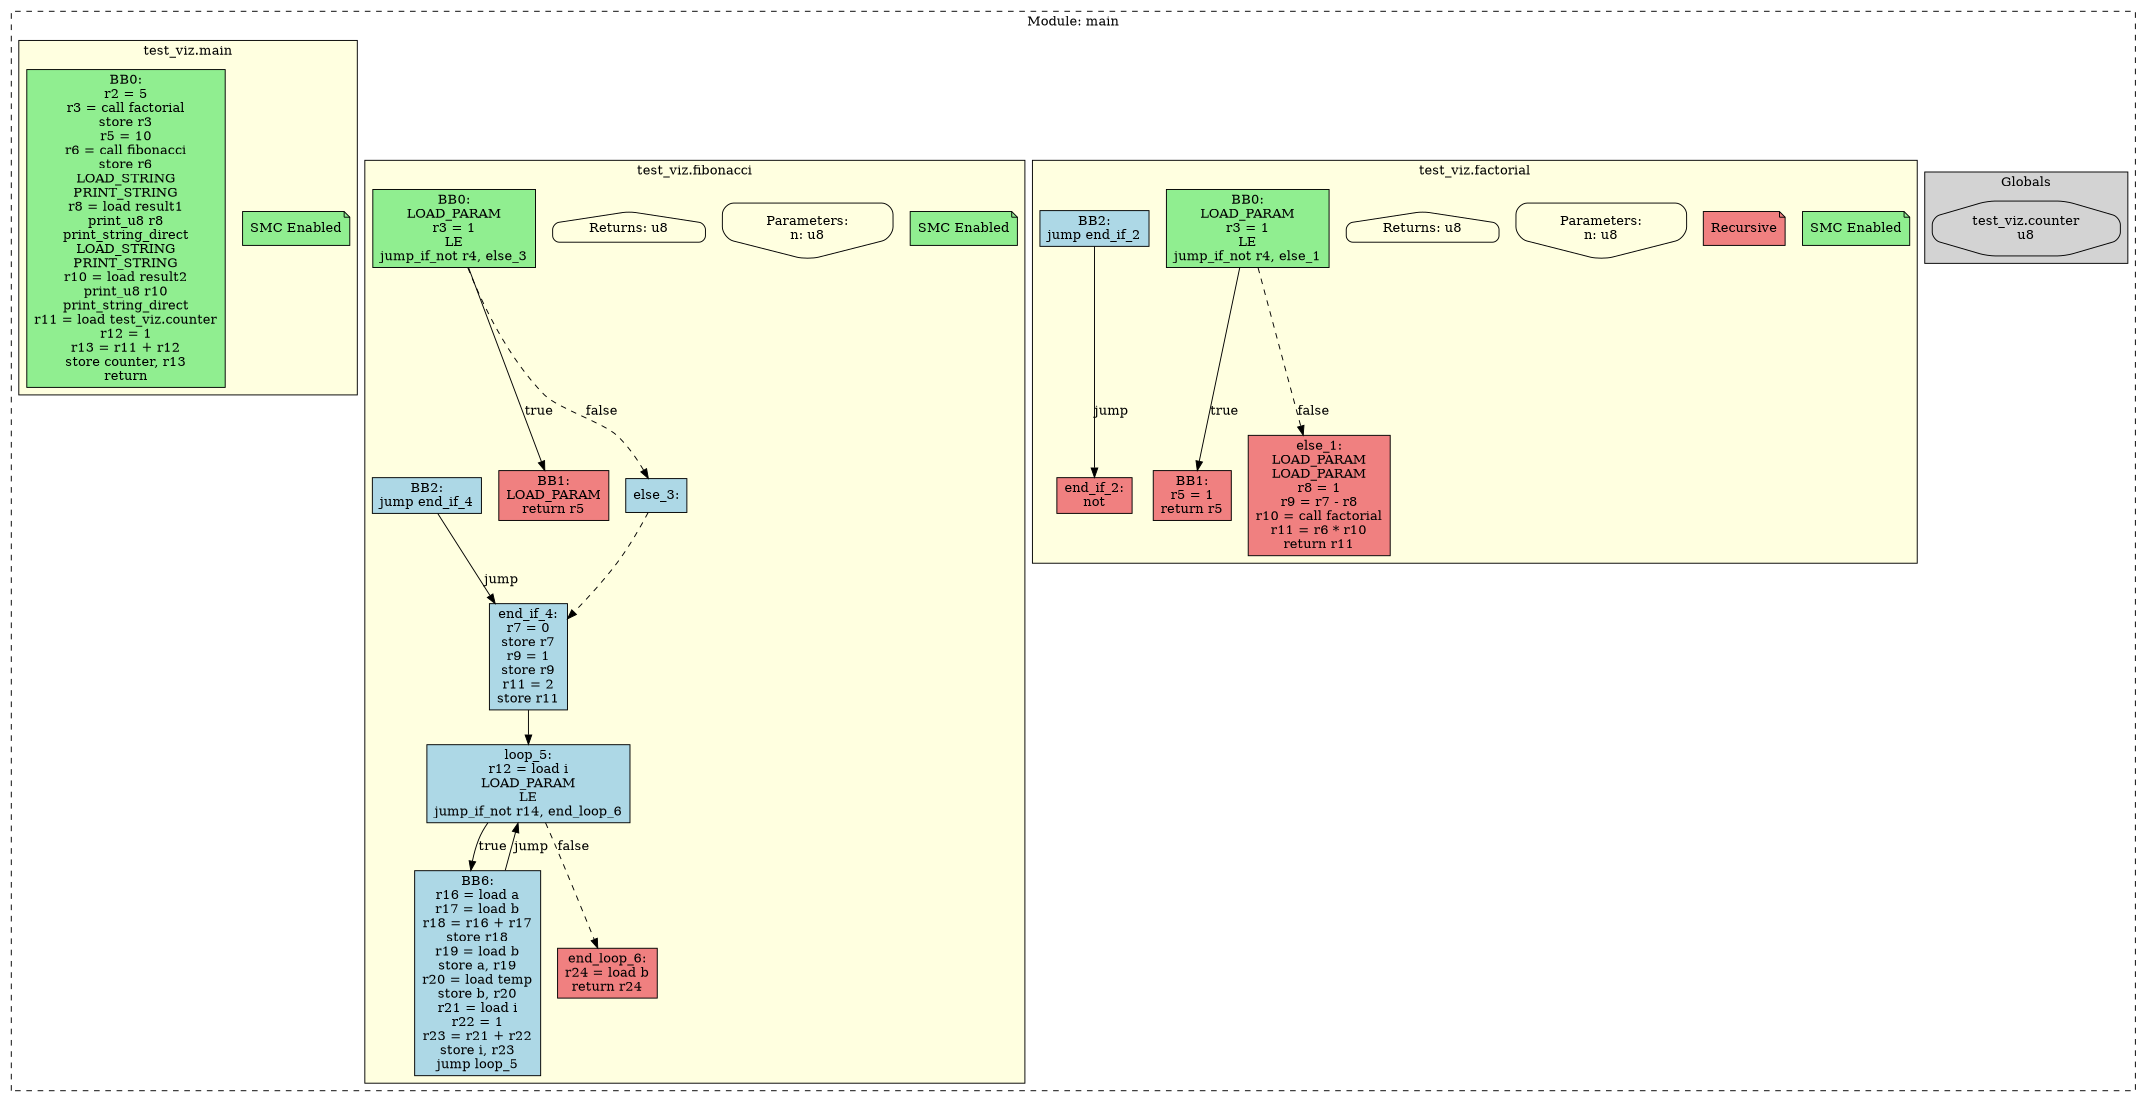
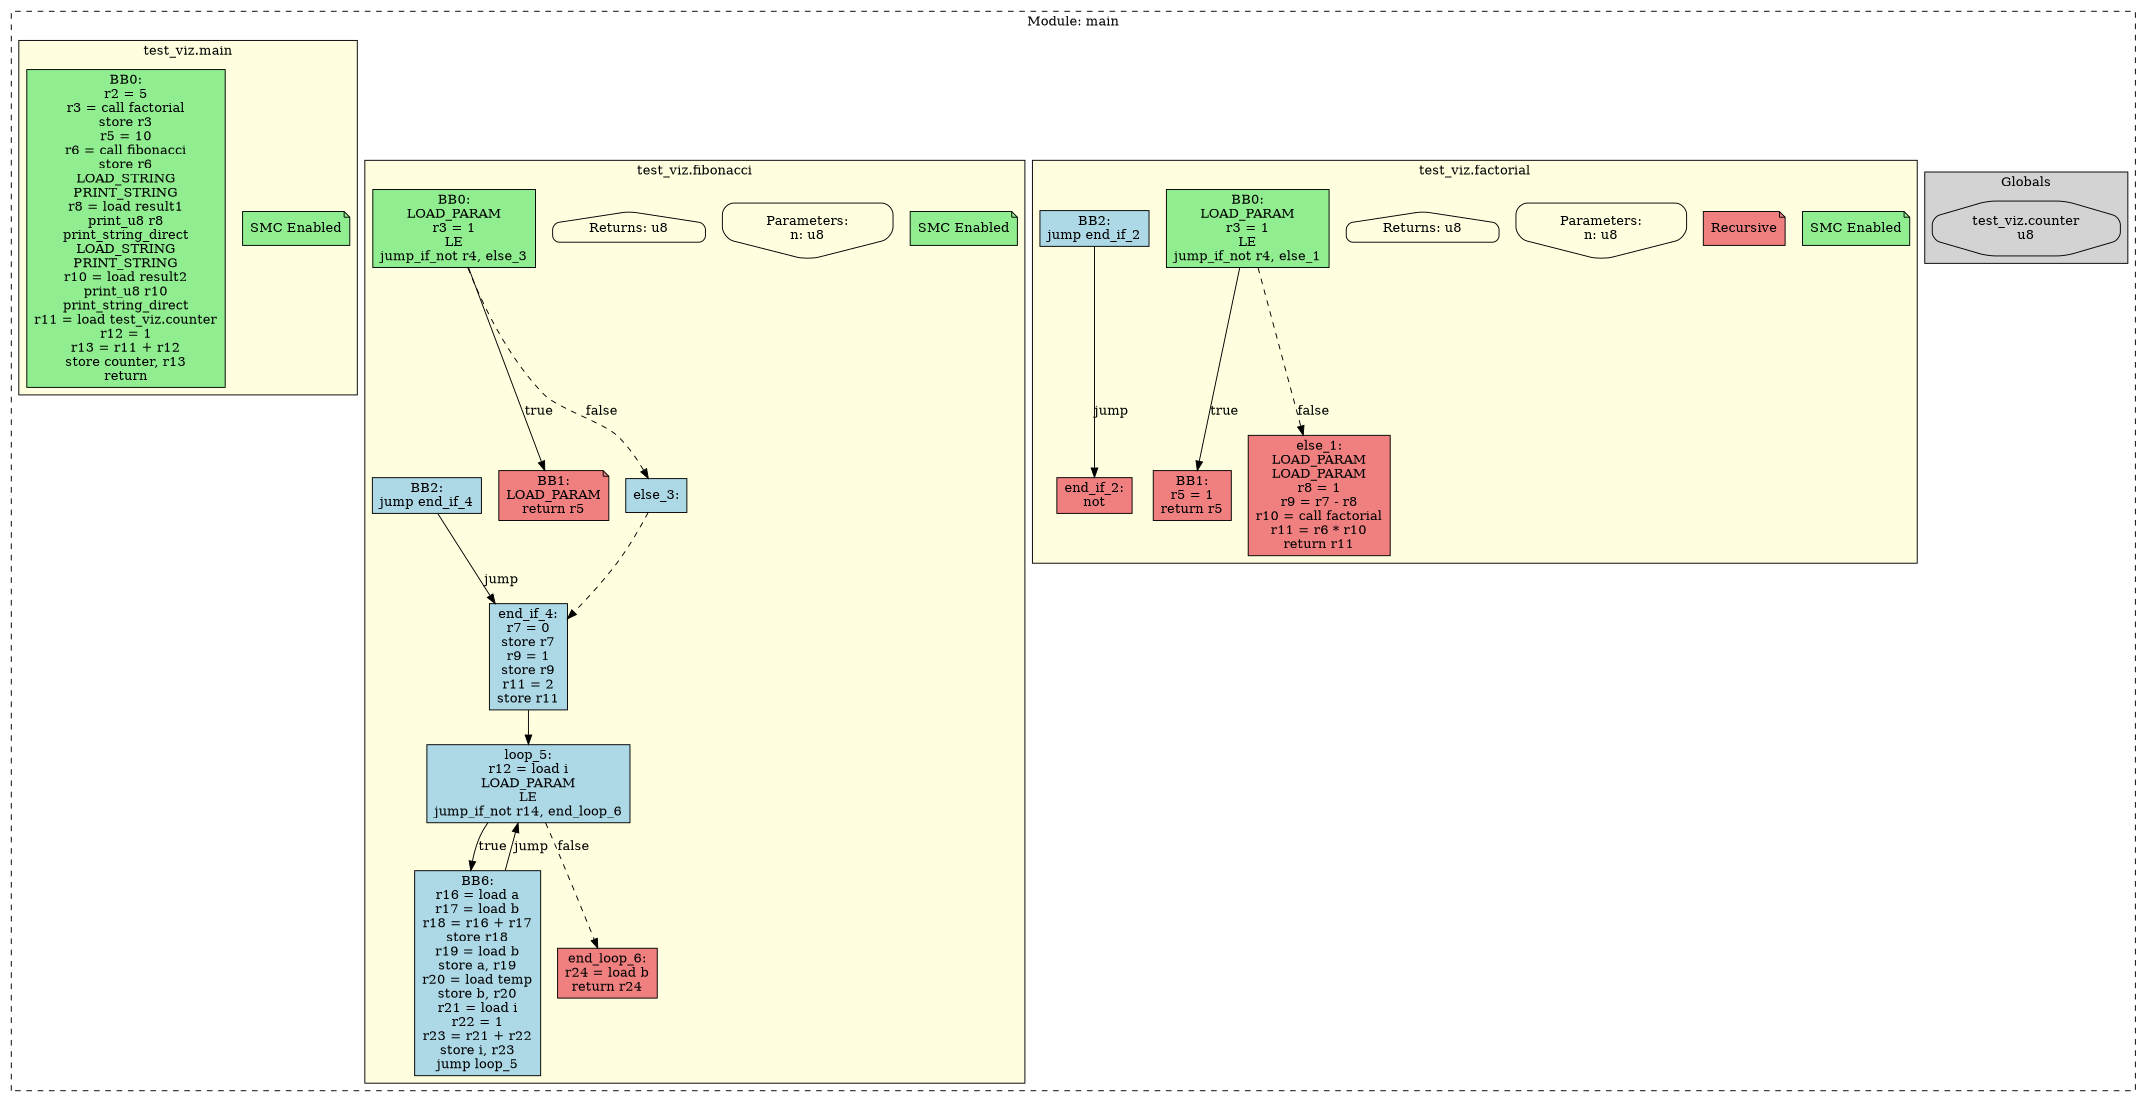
node "BB1: LOAD_PARAM return r5": shape box -> note
